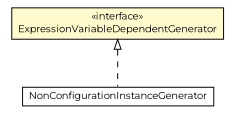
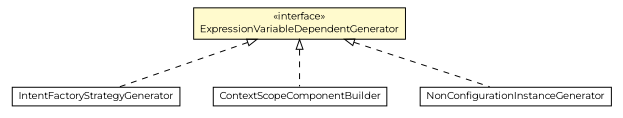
node "IntentFactoryStrategyGenerator": added
node "ContextScopeComponentBuilder": added
